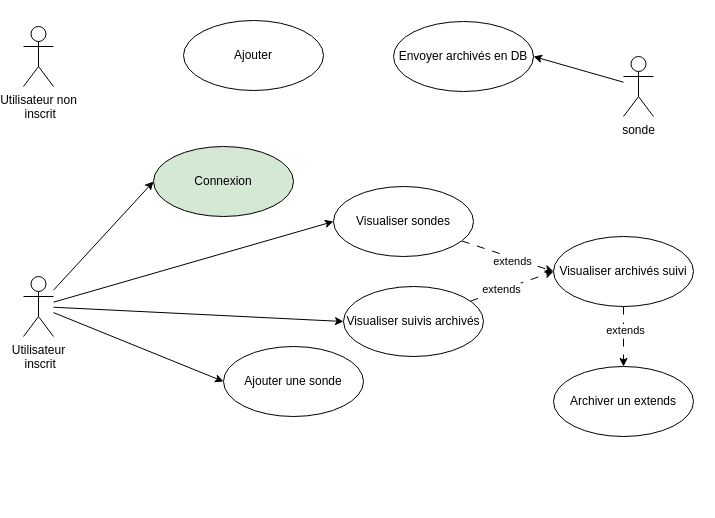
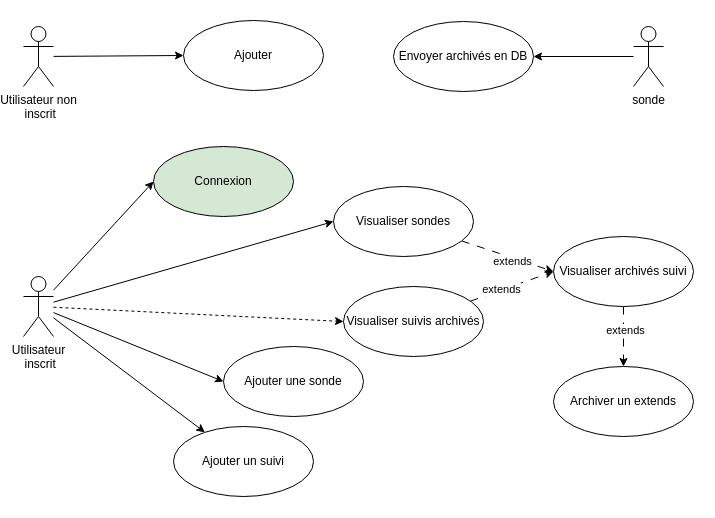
edge "Utilisateur non inscrit" -> "Ajouter": added
node "sonde": moved (639, 87) -> (649, 57)
edge "Utilisateur inscrit" -> "Visualiser suivis archivés": style solid -> dashed
edge "Utilisateur inscrit" -> "Ajouter un suivi": added
node "Ajouter un suivi": added
